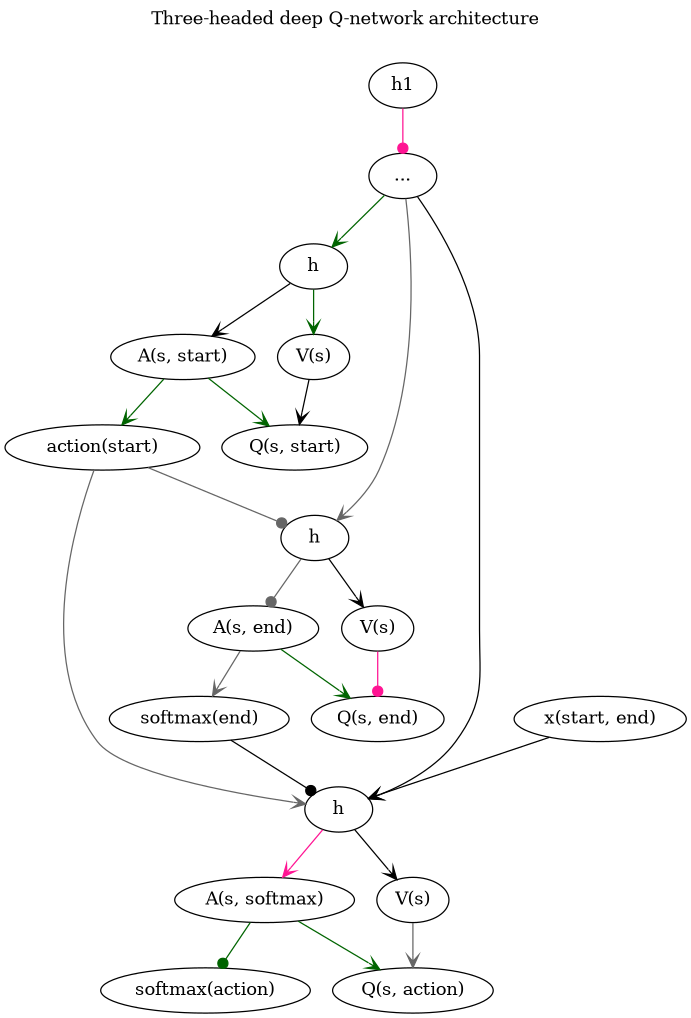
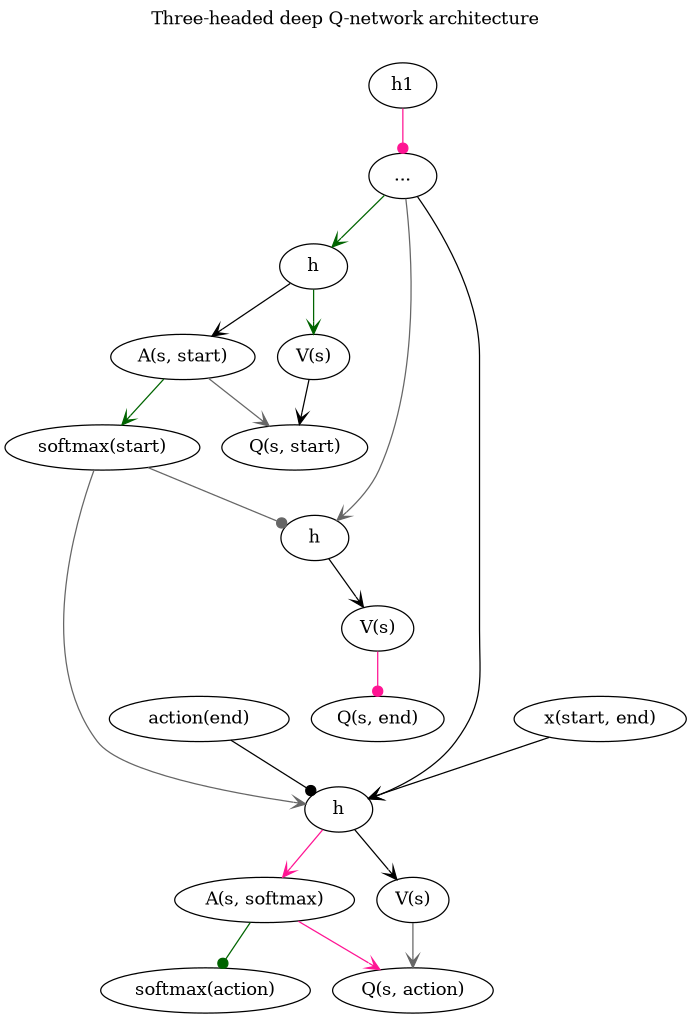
edge "A(s, start)" -> "Q(s, start)": color darkgreen -> gray40
node "action(start)": label "action(start)" -> "softmax(start)"
node "A(s, end)": removed
node "softmax(end)": label "softmax(end)" -> "action(end)"
edge "A(s, softmax)" -> "Q(s, action)": color darkgreen -> deeppink
